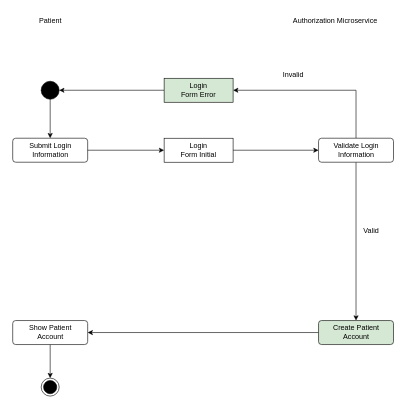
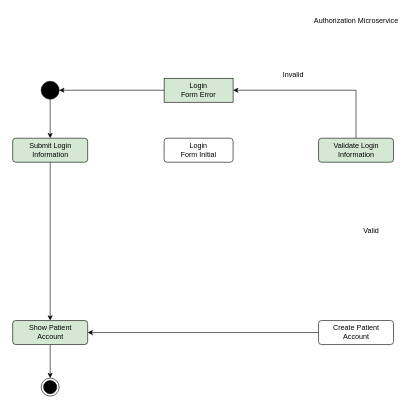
node "Patient": removed
node "Authorization Microservice": moved (335, 21) -> (356, 21)
node "Submit Login Information": fillcolor #ffffff -> #d5e8d4
edge "Submit Login Information" -> "Login Form Initial": now "Submit Login Information" -> "Show Patient Account"
node "Login Form Initial": shape rectangle -> rounded rectangle
edge "Login Form Initial" -> "Validate Login Information": removed
node "Validate Login Information": fillcolor #ffffff -> #d5e8d4
edge "Validate Login Information" -> "Create Patient Account": removed
node "Show Patient Account": fillcolor #ffffff -> #d5e8d4
node "Create Patient Account": fillcolor #d5e8d4 -> #ffffff
